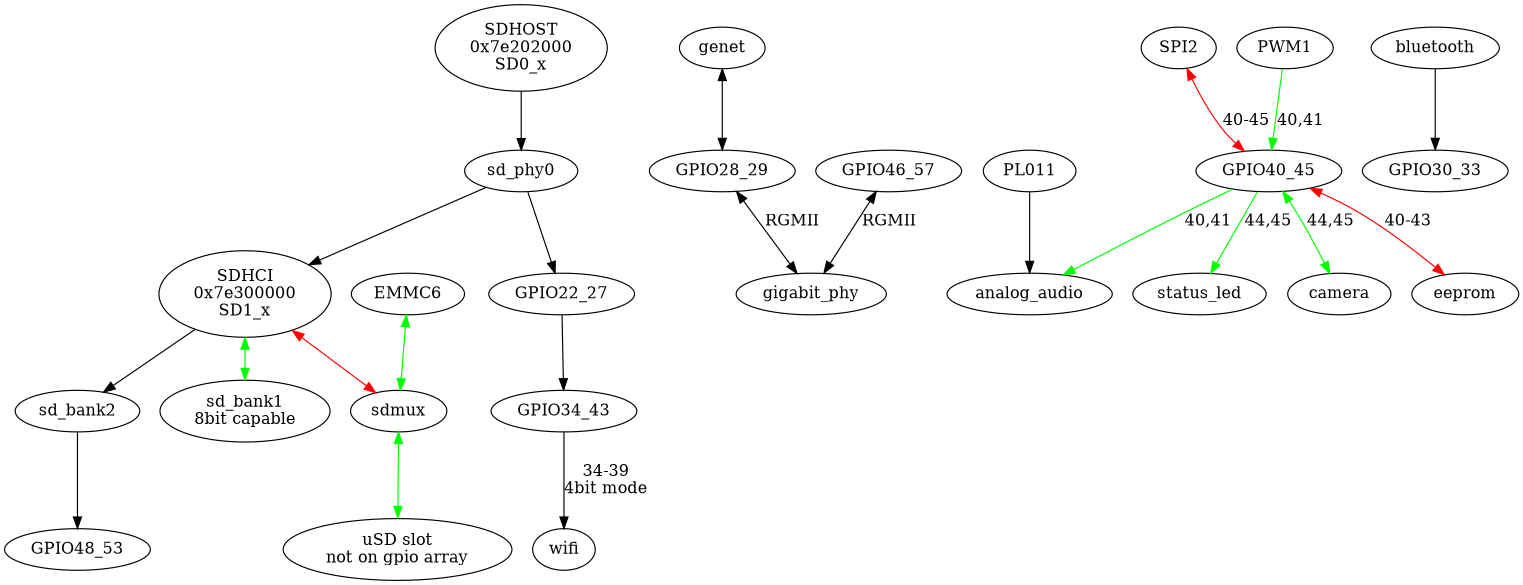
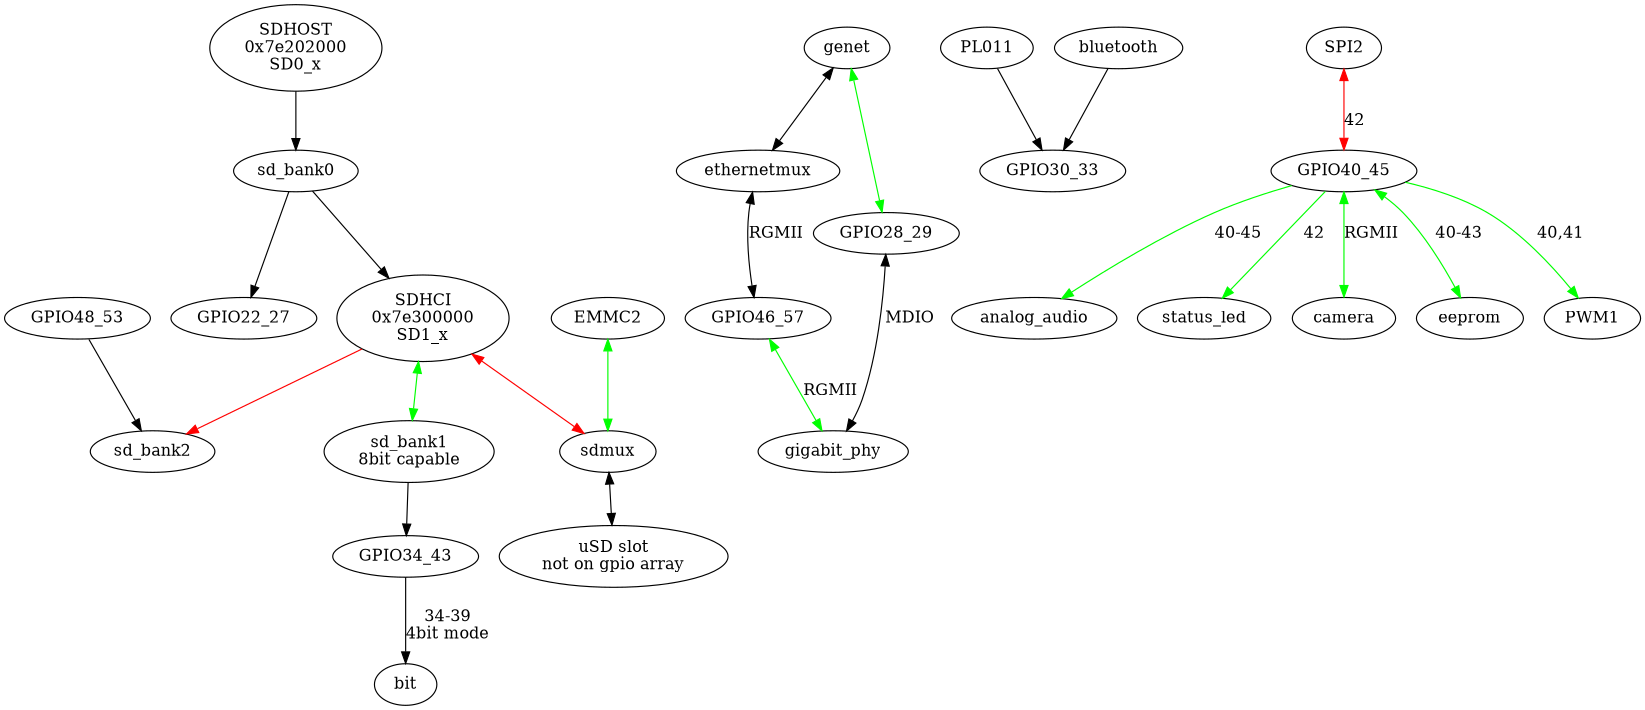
edge "PWM1" -> "GPIO40_45": reversed
edge "genet" -- "GPIO28_29": color black -> green
edge "SPI2" -- "GPIO40_45": label "40-45" -> "42"
node "sd_phy0": label "sd_phy0" -> "sd_bank0"
node "ethernetmux": added
edge "GPIO28_29" -- "gigabit_phy": label "RGMII" -> "MDIO"
edge "GPIO40_45" -> "analog_audio": label "40,41" -> "40-45"
edge "GPIO40_45" -> "status_led": label "44,45" -> "42"
edge "GPIO40_45" -- "camera": label "44,45" -> "RGMII"
edge "GPIO40_45" -- "eeprom": color red -> green
edge "PL011" -> "analog_audio": now "PL011" -> "GPIO30_33"
edge "GPIO46_57" -- "gigabit_phy": color black -> green
node "EMMC6": label "EMMC6" -> "EMMC2"
edge "GPIO22_27" -> "GPIO34_43": now "sd_bank1 8bit capable" -> "GPIO34_43"
edge "SDHCI 0x7e300000 SD1_x" -> "sd_bank2": color black -> red
edge "sd_bank2" -> "GPIO48_53": reversed
edge "sdmux" -- "uSD slot not on gpio array": color green -> black
node "wifi": label "wifi" -> "bit"
